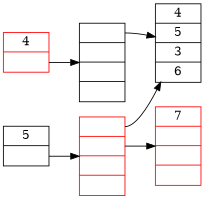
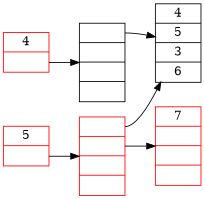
node "5": color black -> red
